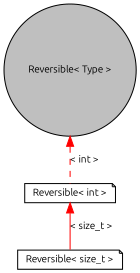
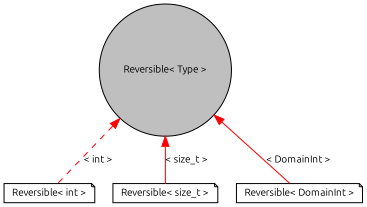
node "Reversible< DomainInt >": added
edge "Reversible< size_t >" -> "Reversible< int >": now "Reversible< size_t >" -> "Reversible< Type >"
